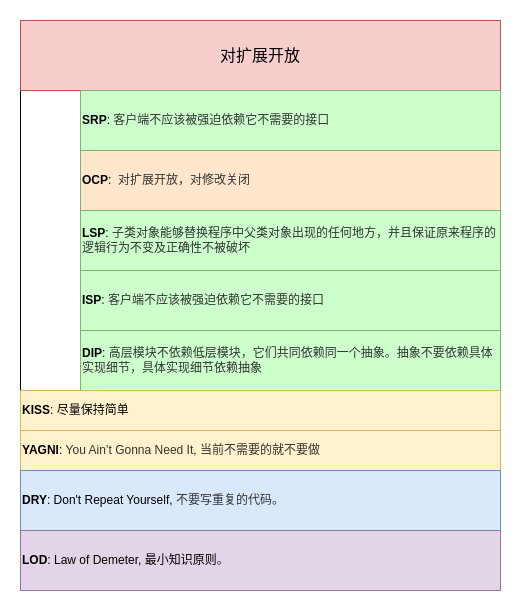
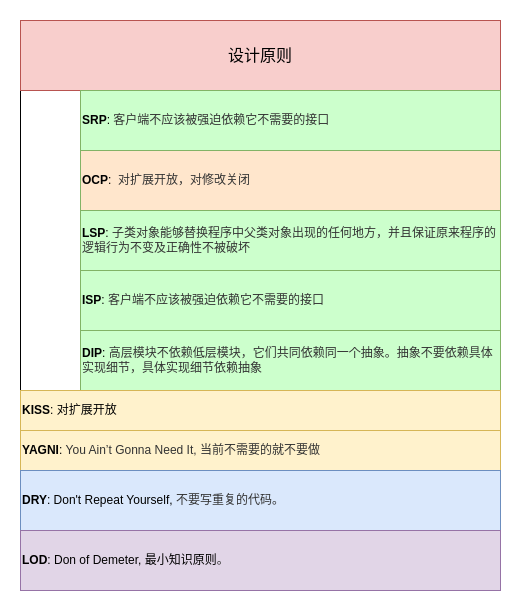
node "对扩展开放": label "对扩展开放" -> "设计原则"
node "KISS: 尽量保持简单": label "KISS: 尽量保持简单" -> "KISS: 对扩展开放"
node "LOD: Law of Demeter, 最小知识原则。": label "LOD: Law of Demeter, 最小知识原则。" -> "LOD: Don of Demeter, 最小知识原则。"
